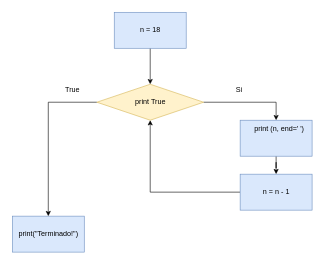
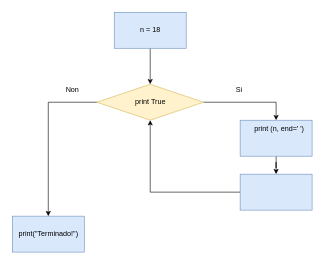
node "True": label "True" -> "Non"
node "n = n - 1": removed
